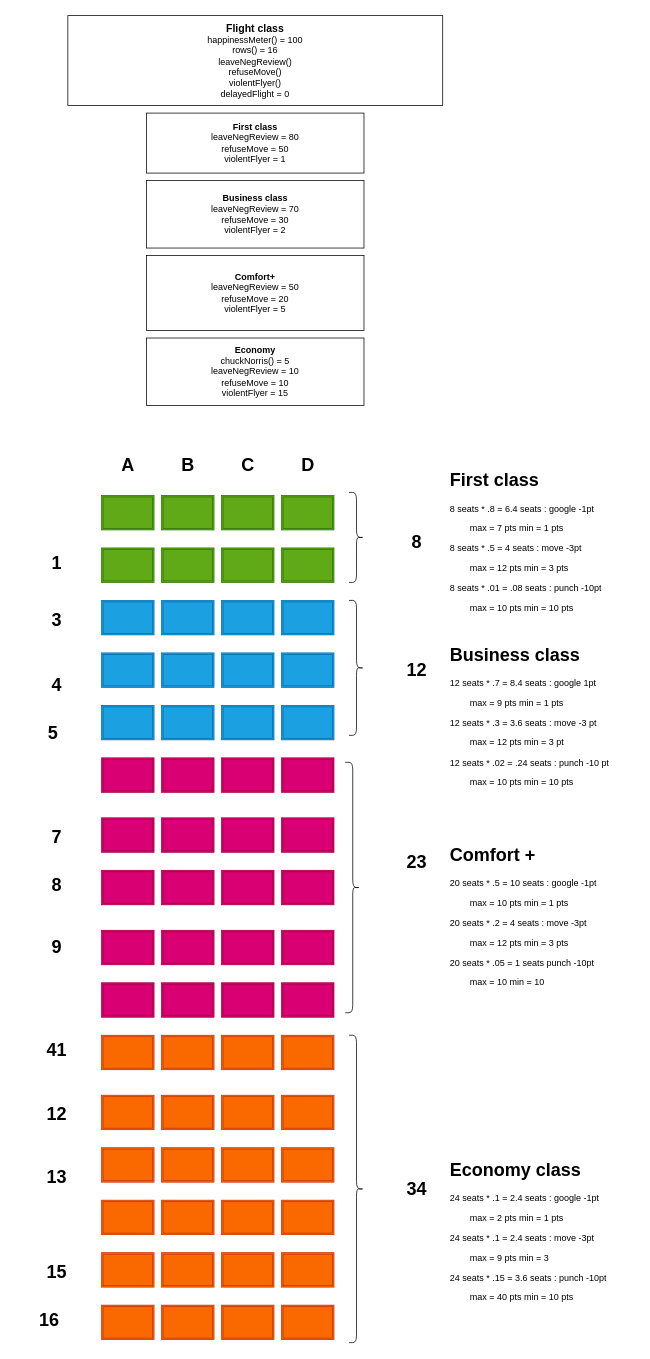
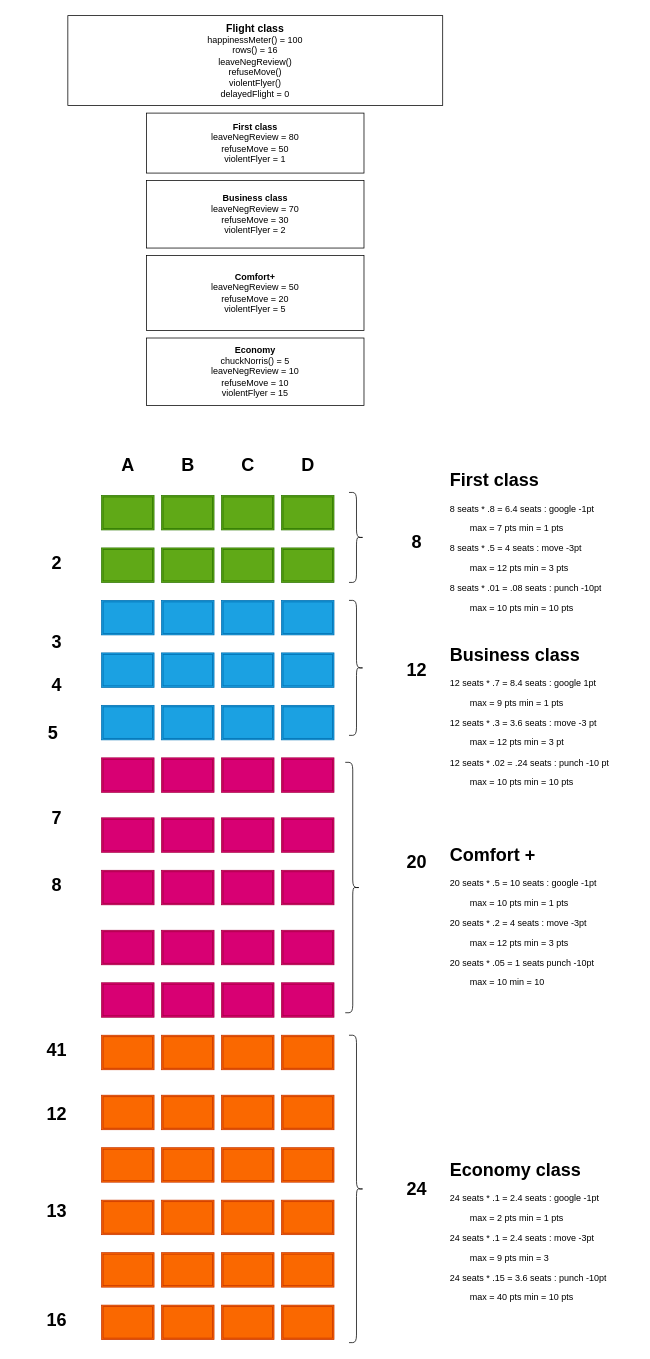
node "1": label "1" -> "2"
node "3": moved (57, 620) -> (57, 642)
node "7": moved (57, 837) -> (57, 819)
node "23": label "23" -> "20"
node "9": removed
node "13": moved (57, 1178) -> (57, 1212)
node "34": label "34" -> "24"
node "15": removed
node "16": moved (49, 1320) -> (57, 1320)
